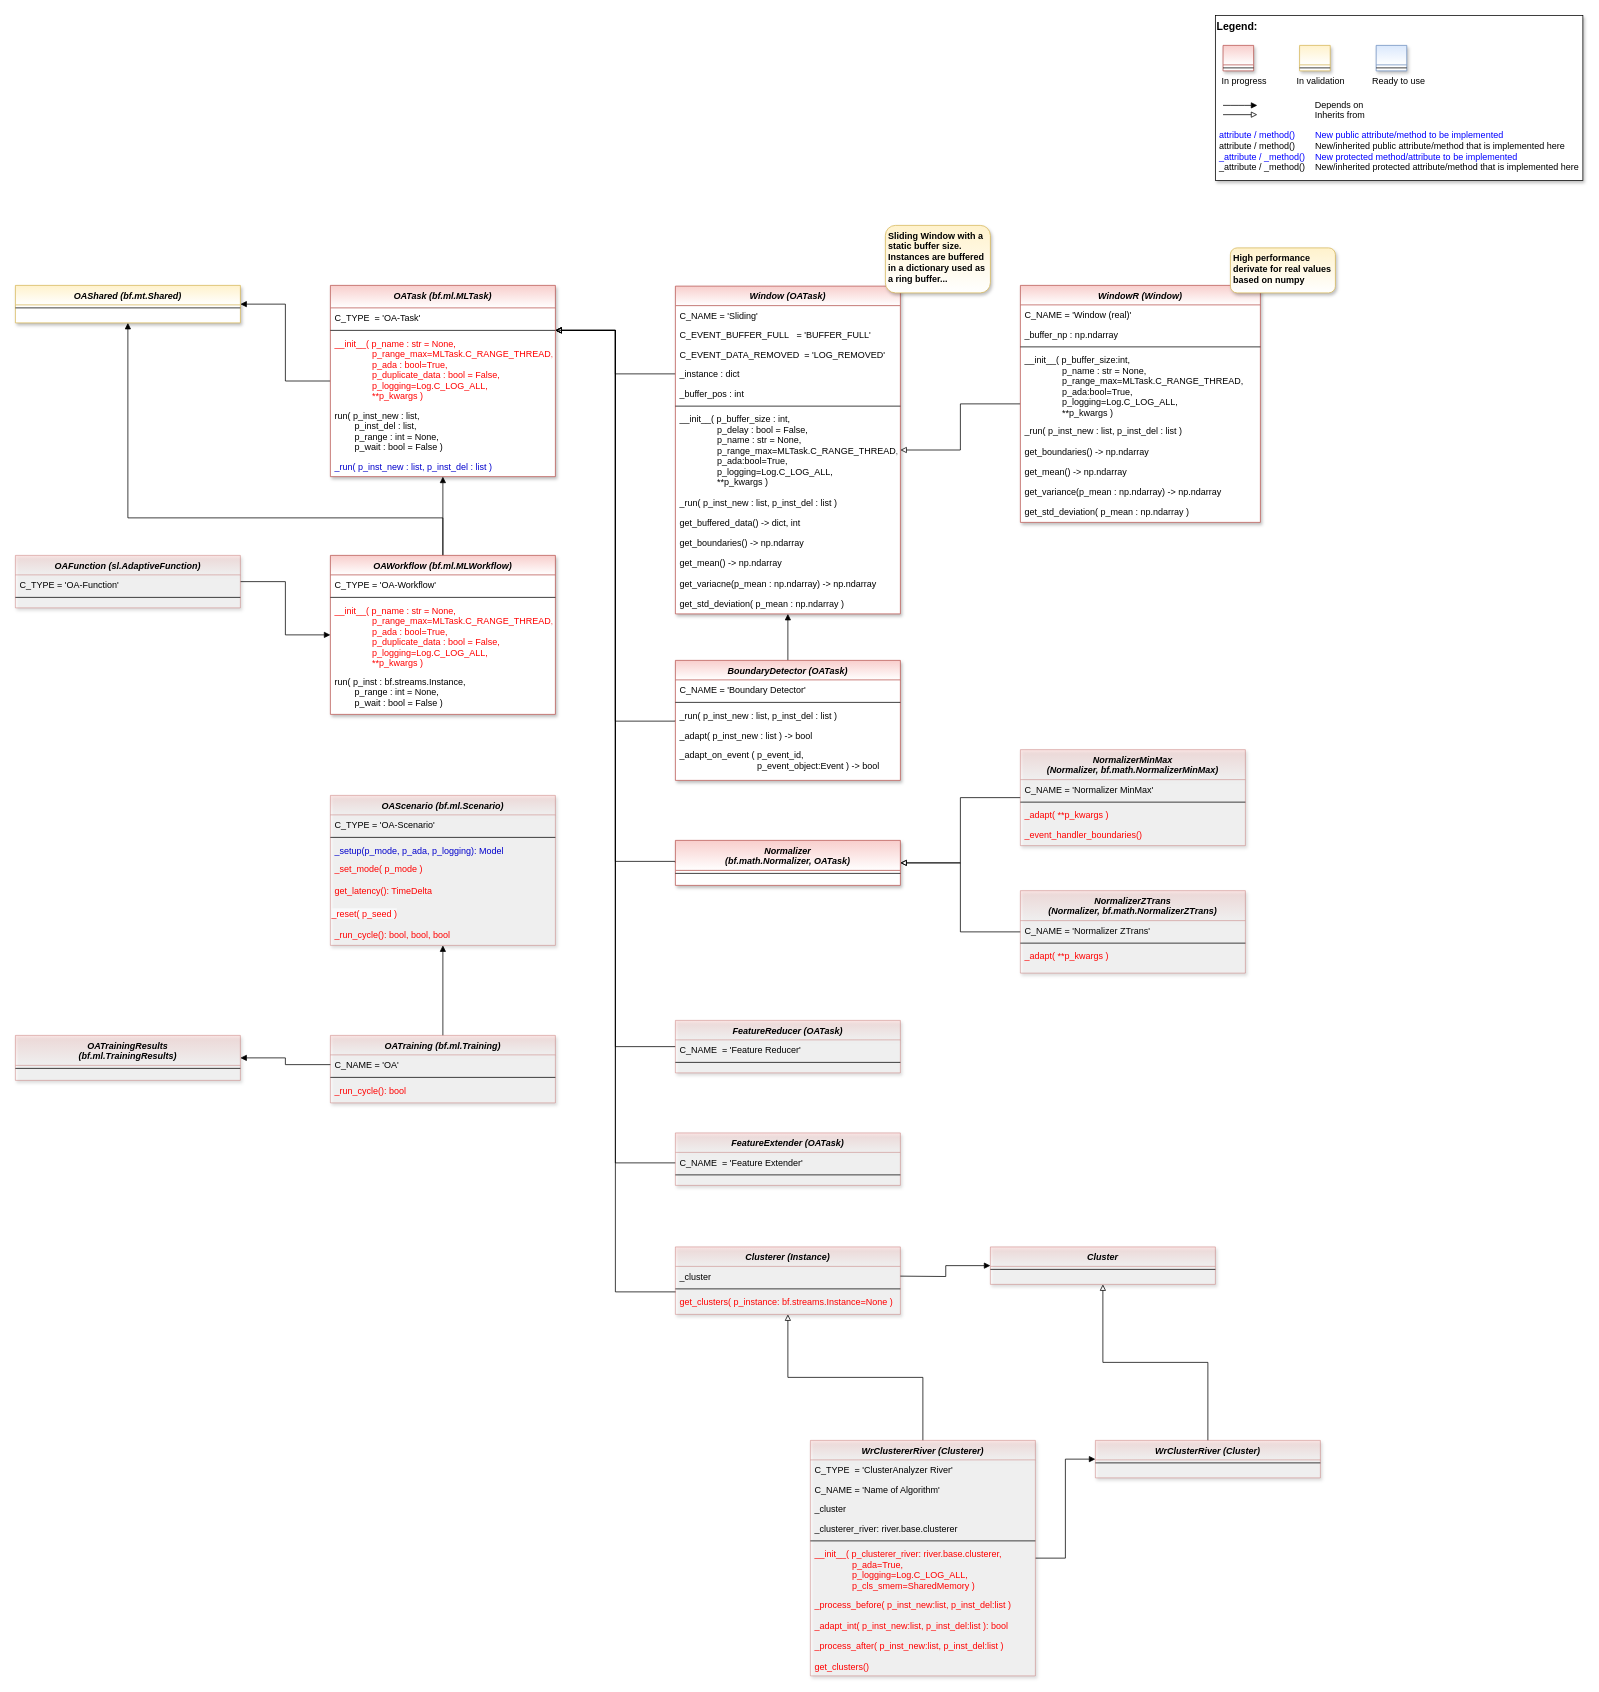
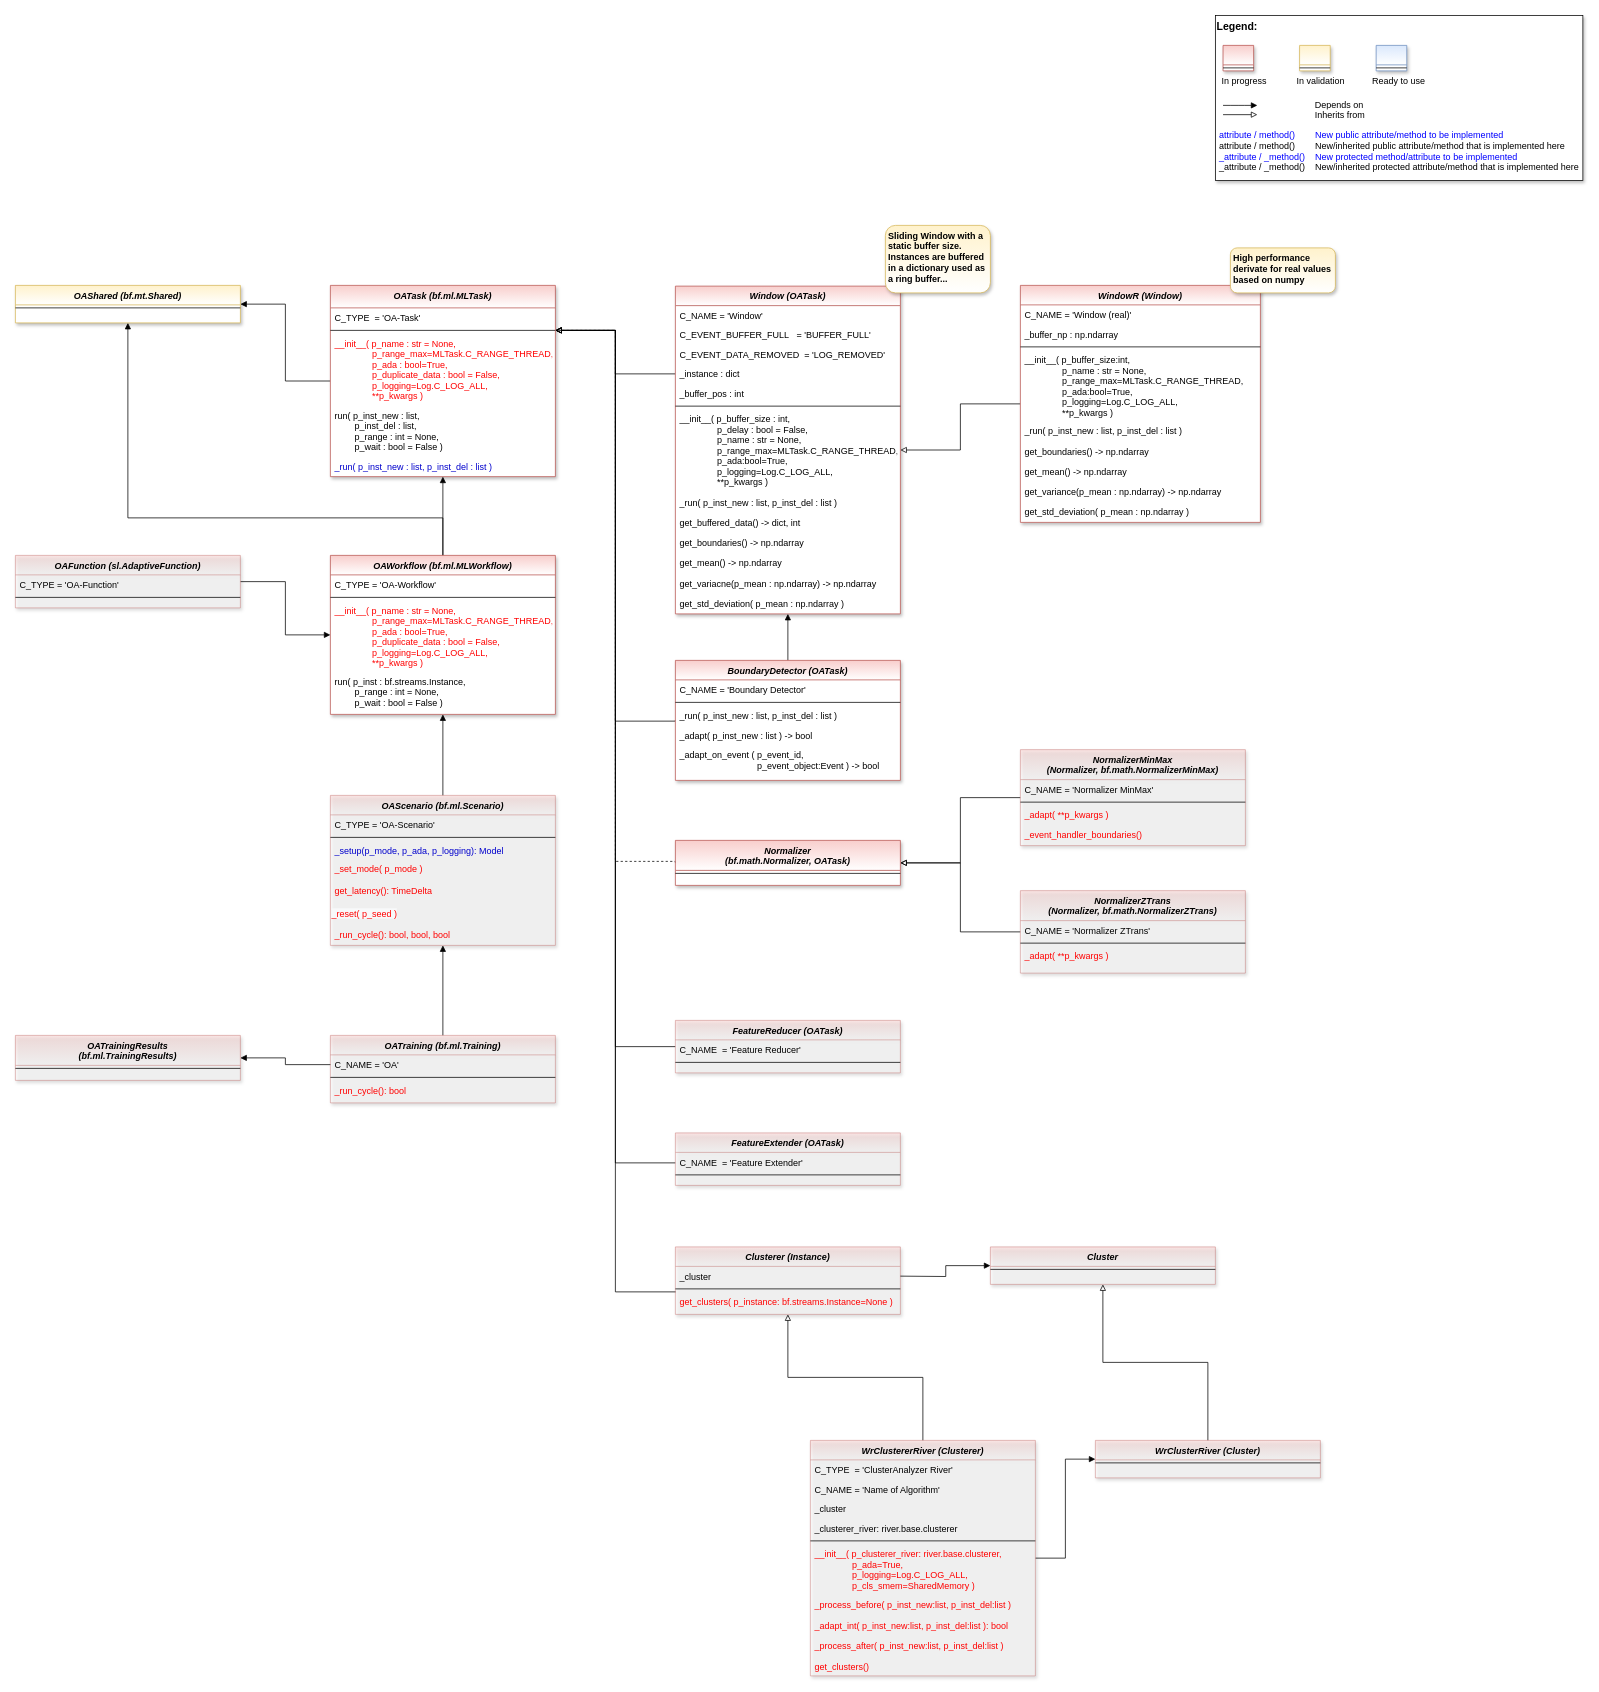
node "C_NAME = 'Sliding'": label "C_NAME = 'Sliding'" -> "C_NAME = 'Window'"
edge "OAScenario (bf.ml.Scenario)" -> "OAWorkflow (bf.ml.MLWorkflow)": added
edge "Normalizer (bf.math.Normalizer, OATask)" -> "OATask (bf.ml.MLTask)": style solid -> dashed
